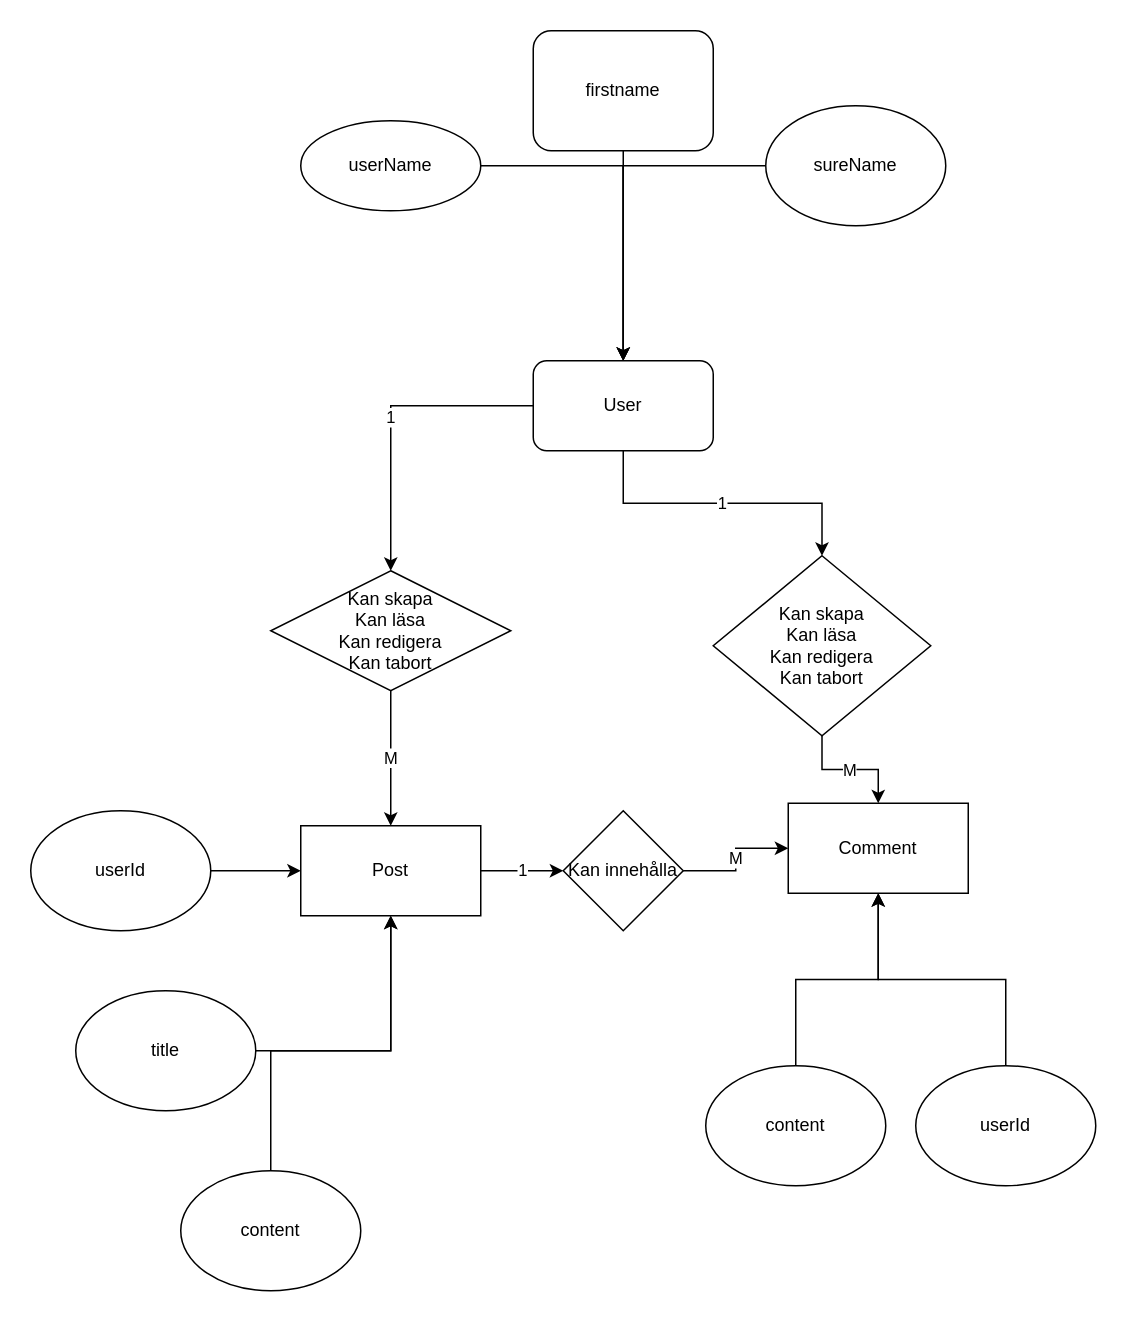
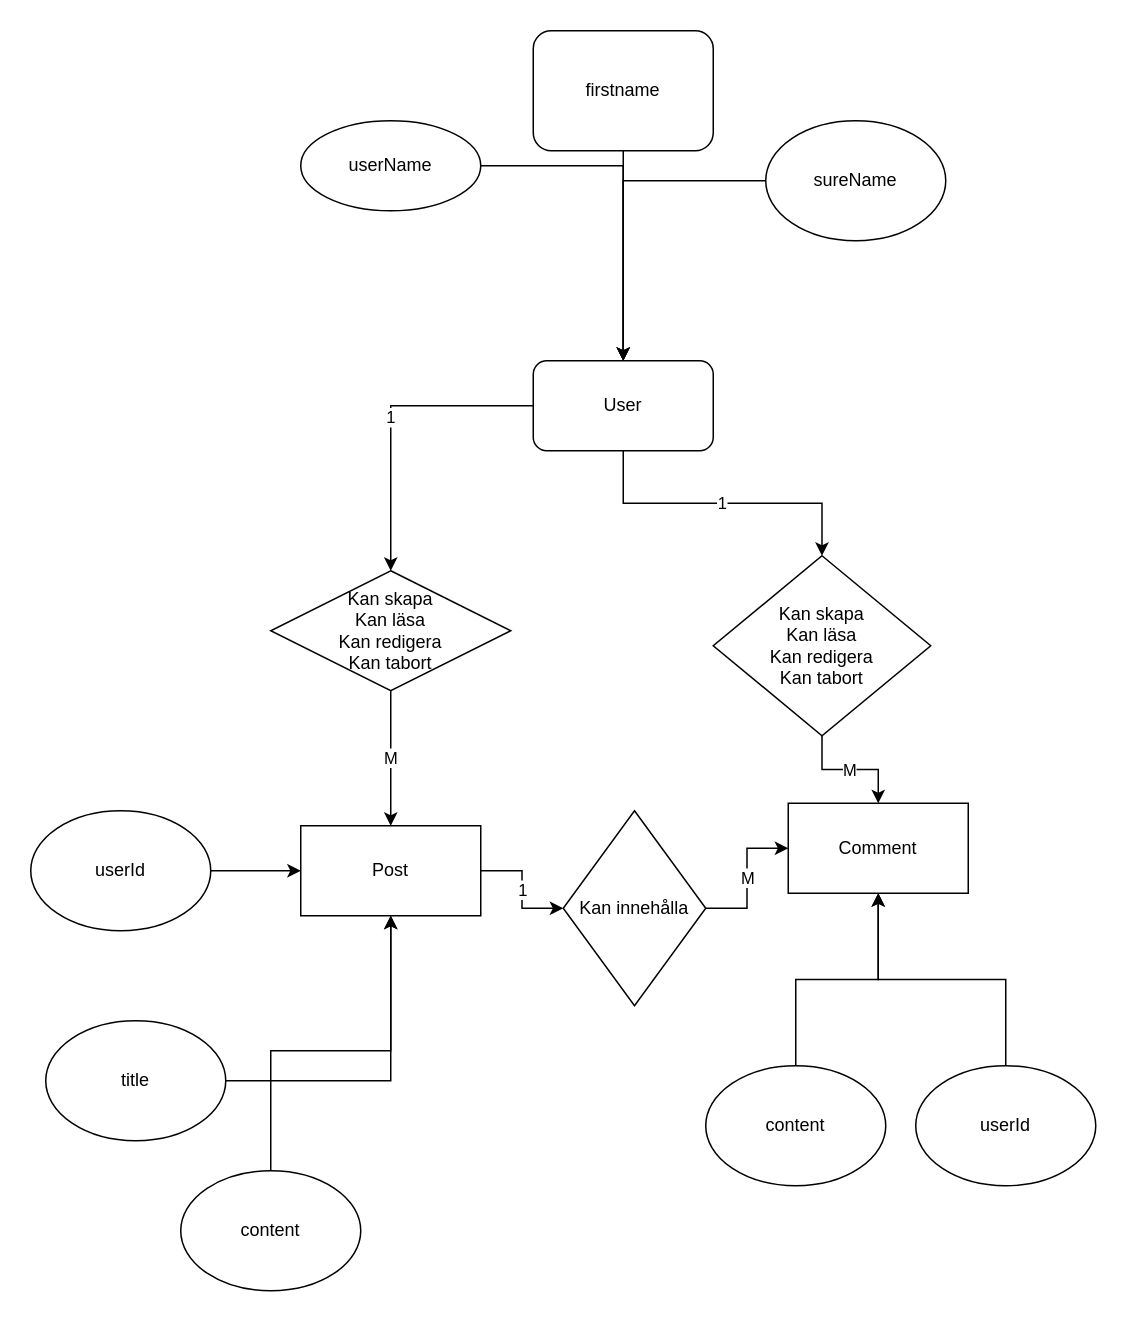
node "sureName": moved (856, 166) -> (856, 181)
node "Kan innehålla": size 120x120 -> 143x195
node "title": moved (166, 1051) -> (136, 1081)
